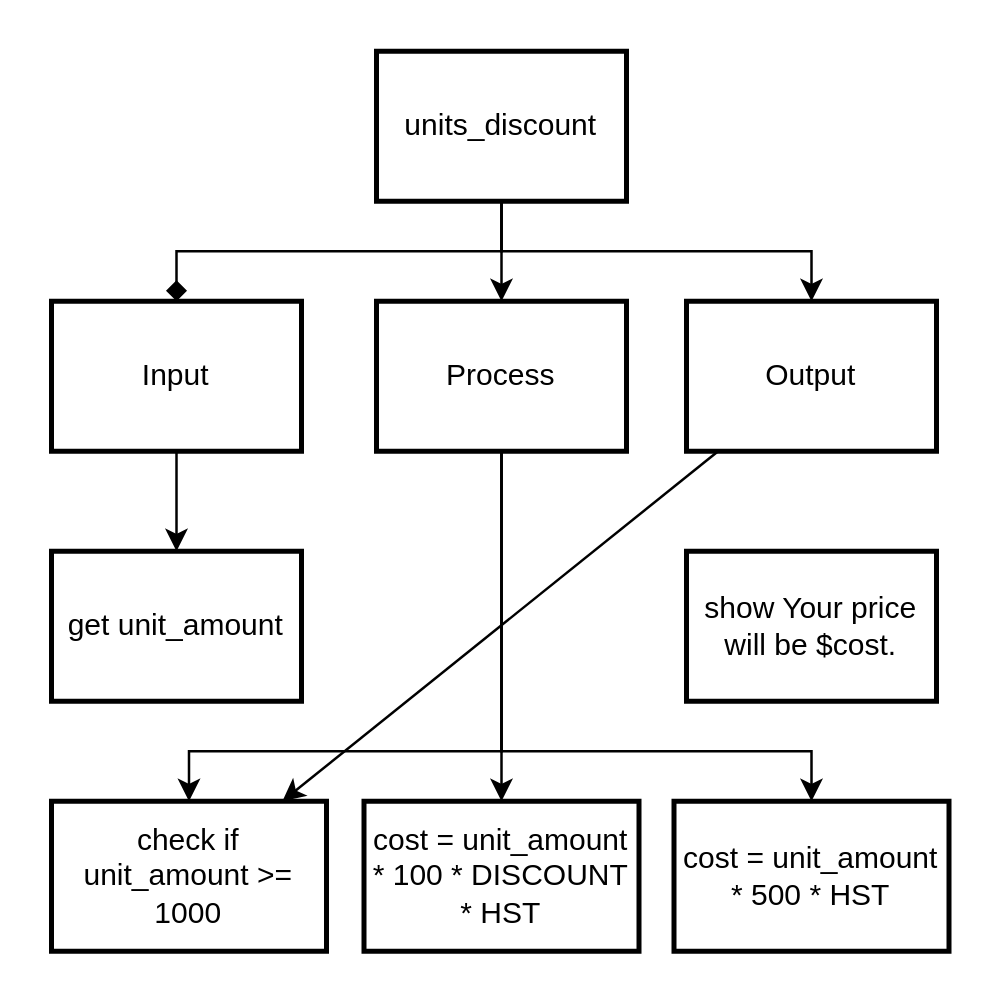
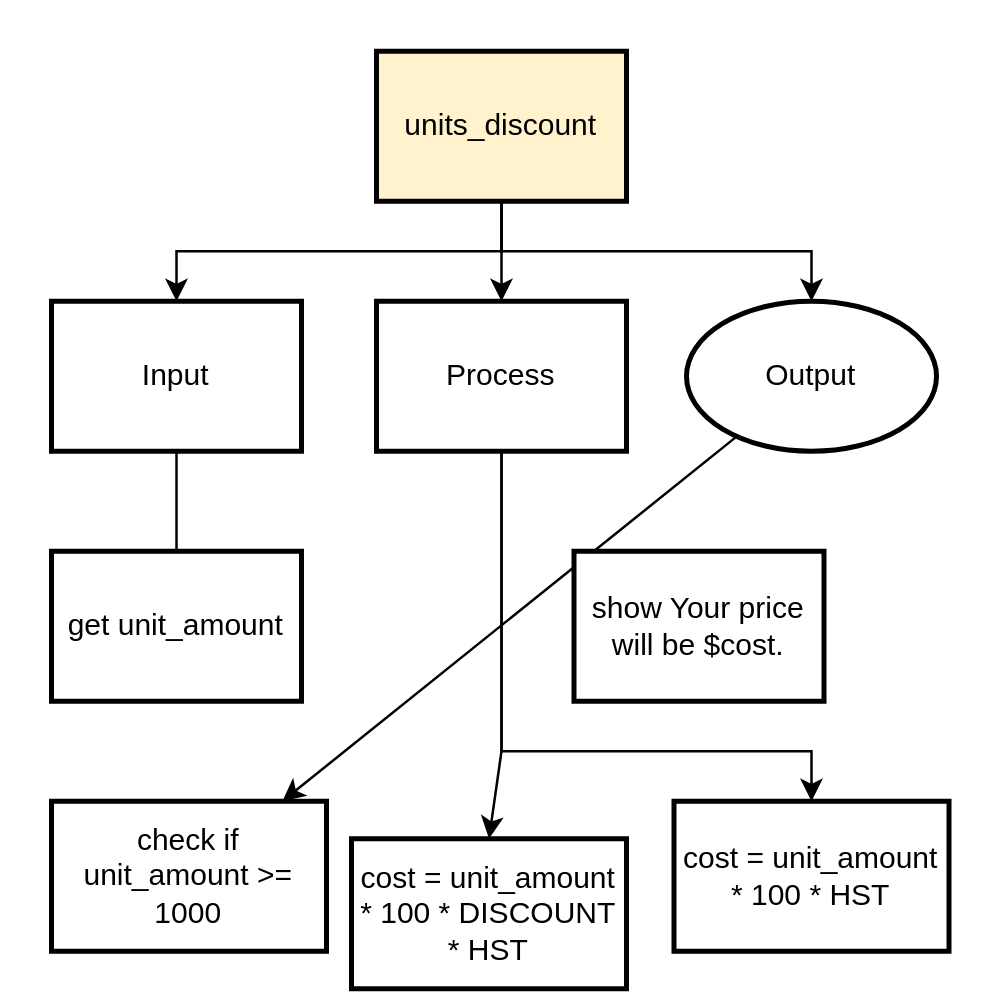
node "units_discount": fillcolor #ffffff -> #fff2cc
edge "units_discount" -> "Input": arrowhead diamond -> classic
node "Output": shape rectangle -> ellipse
edge "Input" -> "get unit_amount": arrowhead classic -> none
node "show Your price will be $cost.": moved (811, 626) -> (699, 626)
edge "Process" -> "check if unit_amount >= 1000": removed
node "cost = unit_amount * 100 * DISCOUNT * HST": moved (501, 876) -> (489, 914)
node "cost = unit_amount * 500 * HST": label "cost = unit_amount * 500 * HST" -> "cost = unit_amount * 100 * HST"
